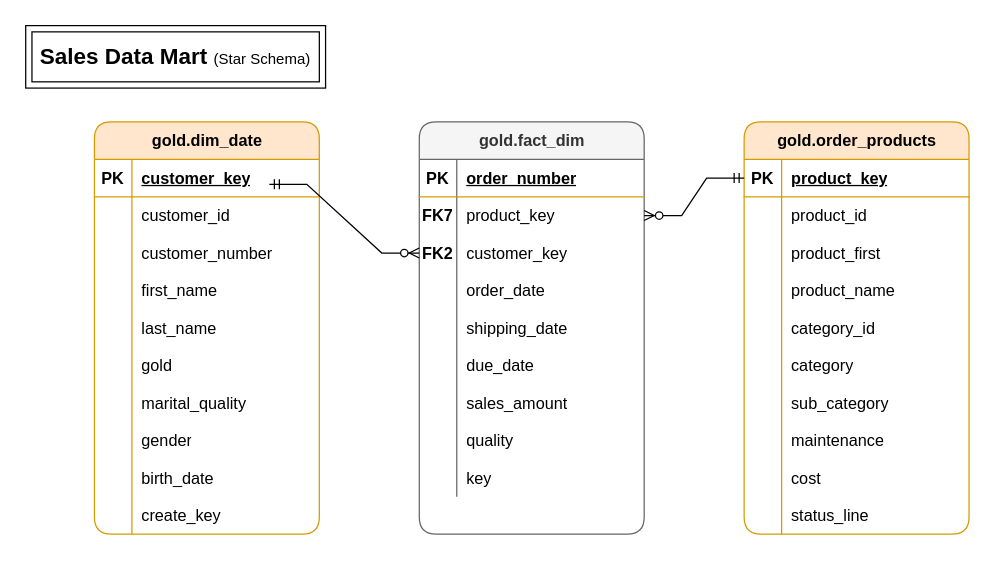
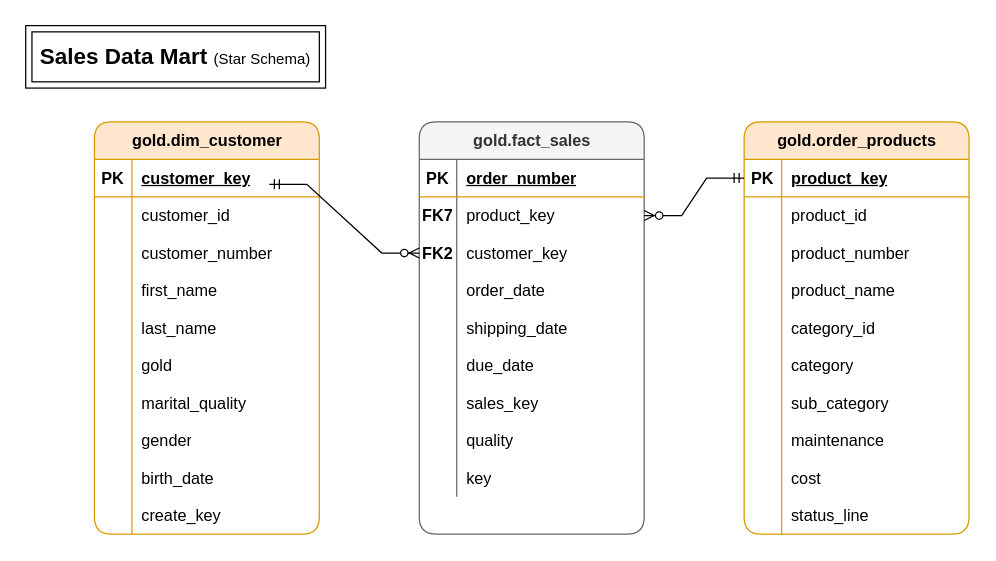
node "gold.dim_date": label "gold.dim_date" -> "gold.dim_customer"
node "gold.fact_dim": label "gold.fact_dim" -> "gold.fact_sales"
node "product_first": label "product_first" -> "product_number"
node "sales_amount": label "sales_amount" -> "sales_key"
